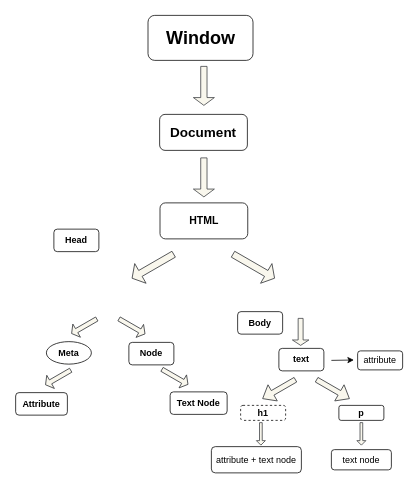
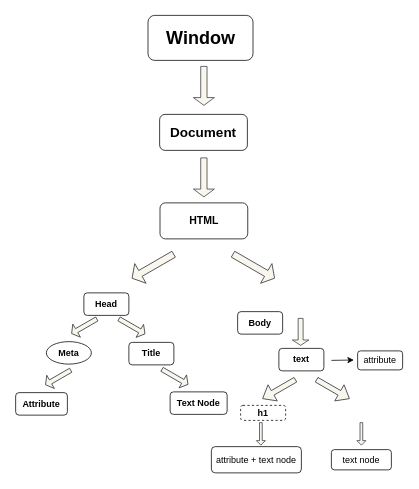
node "Head": moved (76, 240) -> (106, 304)
node "Node": label "Node" -> "Title"
node "p": removed
